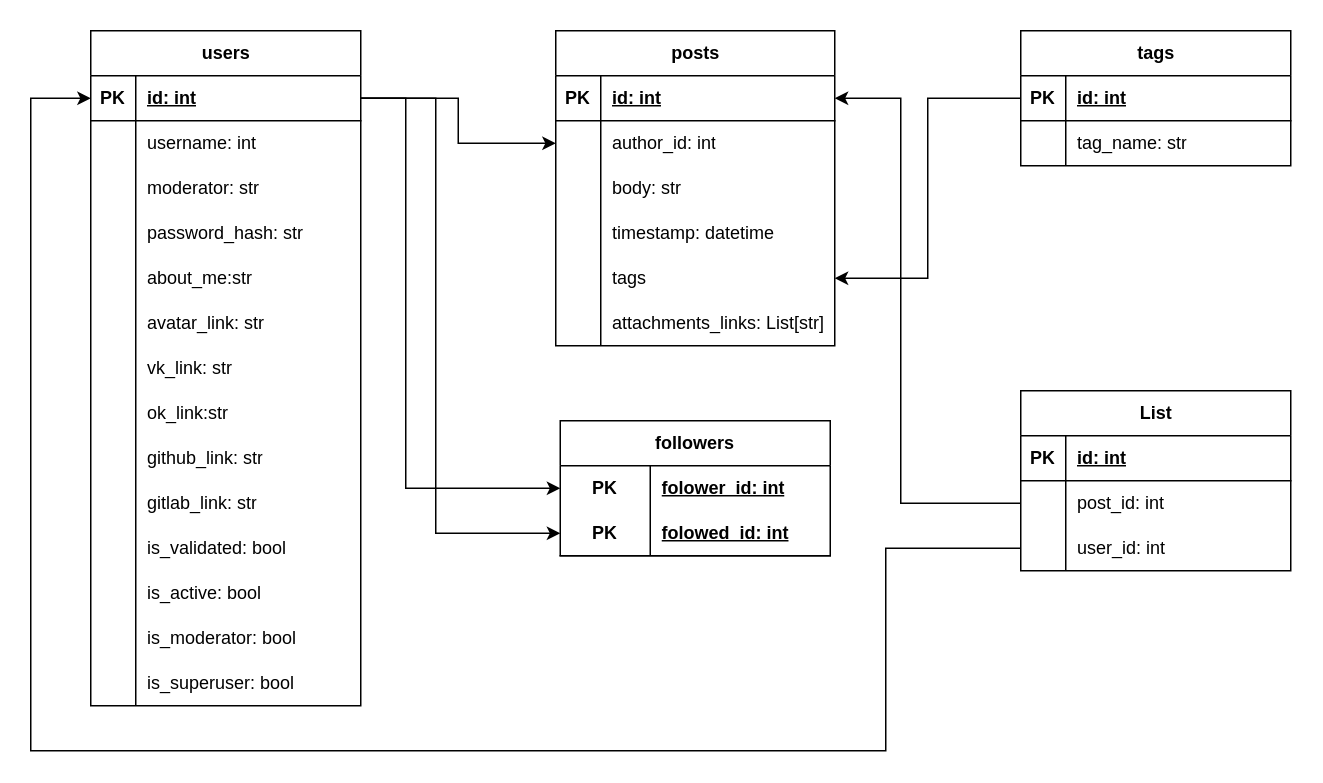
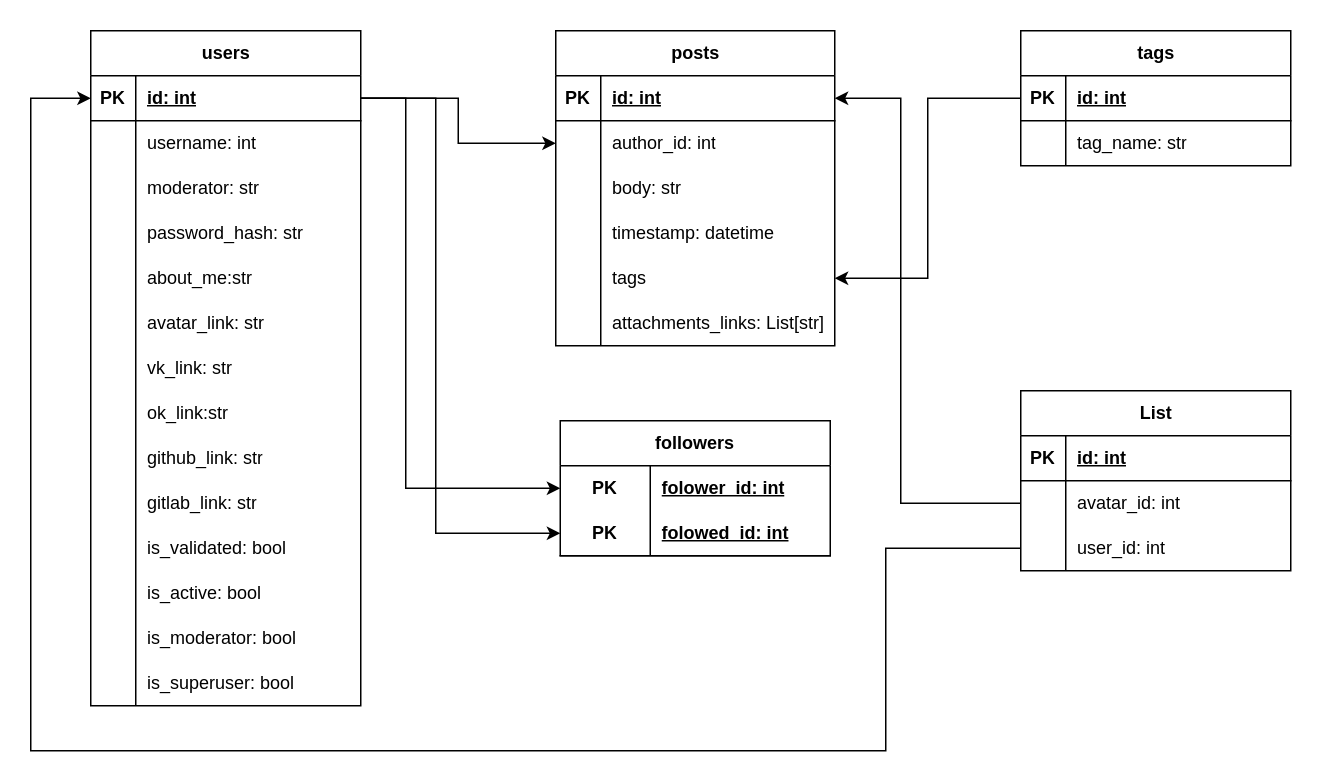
node "post_id: int": label "post_id: int" -> "avatar_id: int"
